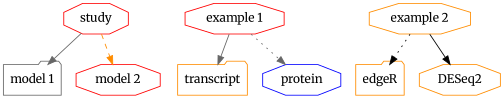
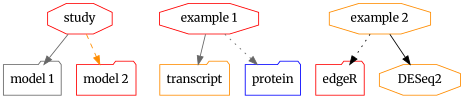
node "model 2": shape octagon -> folder
node "protein": shape octagon -> folder
node "edgeR": color darkorange -> red
